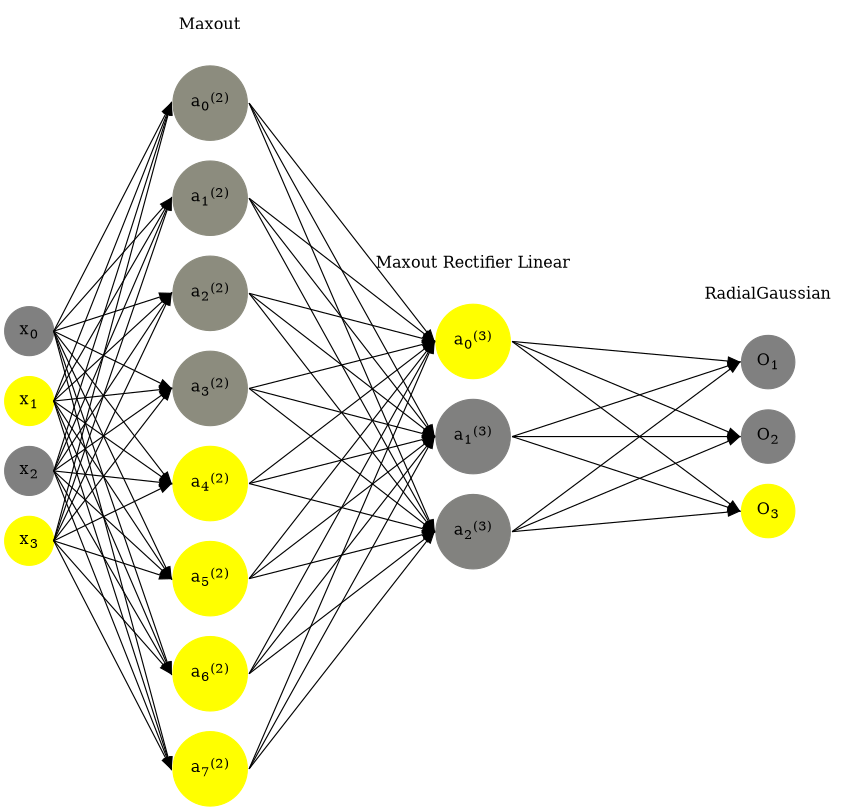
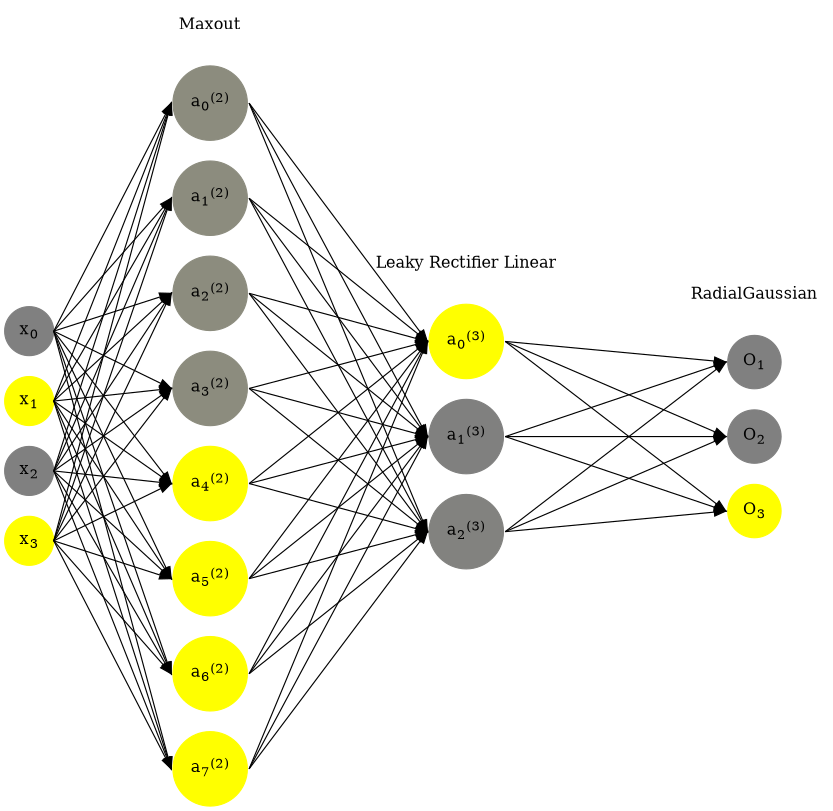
node "Maxout Rectifier Linear": label "Maxout Rectifier Linear" -> "Leaky Rectifier Linear"
